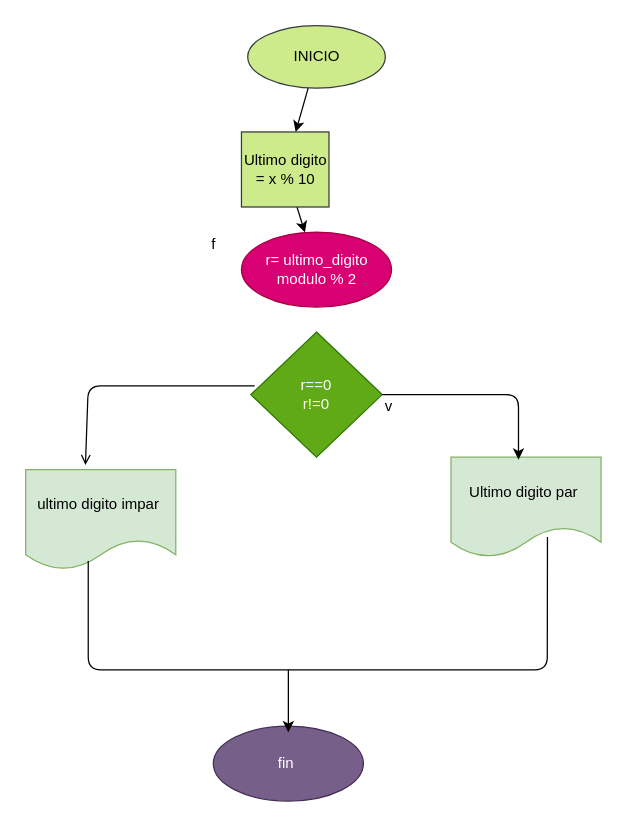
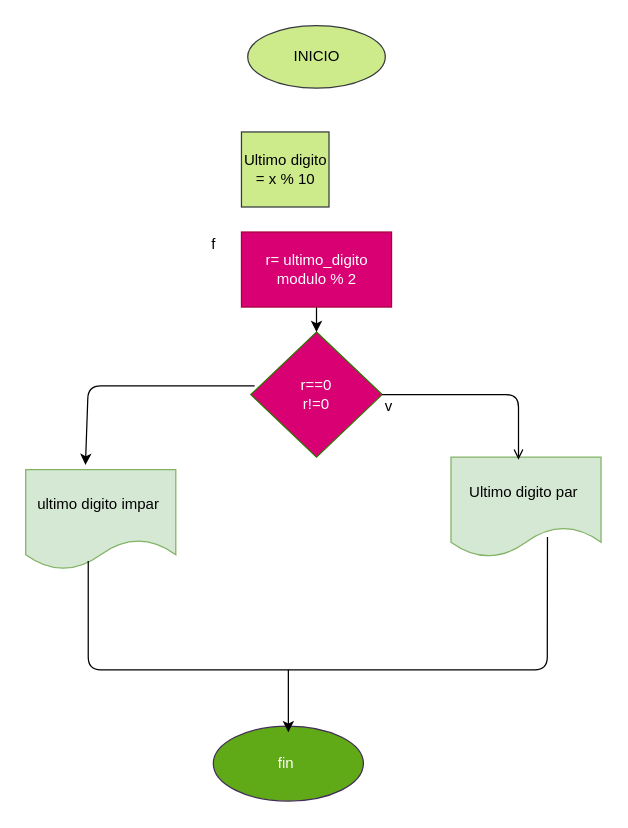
edge "INICIO" -> "Ultimo digito = x % 10": removed
edge "Ultimo digito = x % 10" -> "r= ultimo_digito modulo % 2": removed
node "r= ultimo_digito modulo % 2": shape ellipse -> rectangle
edge "r= ultimo_digito modulo % 2" -> "r==0 r!=0": added
node "r==0 r!=0": fillcolor #60a917 -> #d80073
edge "r==0 r!=0" -> "Ultimo digito par": arrowhead classic -> open
edge "r==0 r!=0" -> "ultimo digito impar": arrowhead open -> classic
node "fin": fillcolor #76608a -> #60a917
